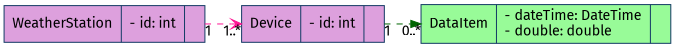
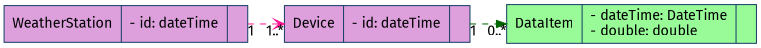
node "WeatherStation": text "- id: int" -> "- id: dateTime"
node "Device": text "- id: int" -> "- id: dateTime"
